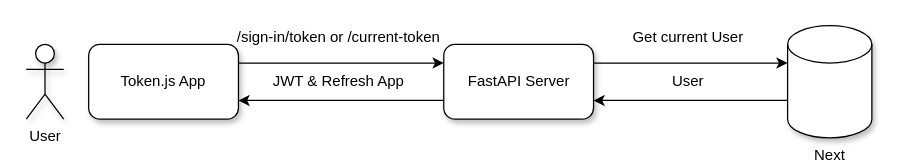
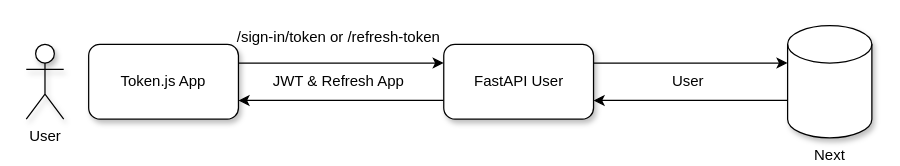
node "/sign-in/token or /current-token": label "/sign-in/token or /current-token" -> "/sign-in/token or /refresh-token"
node "Get current User": removed
node "FastAPI Server": label "FastAPI Server" -> "FastAPI User"
